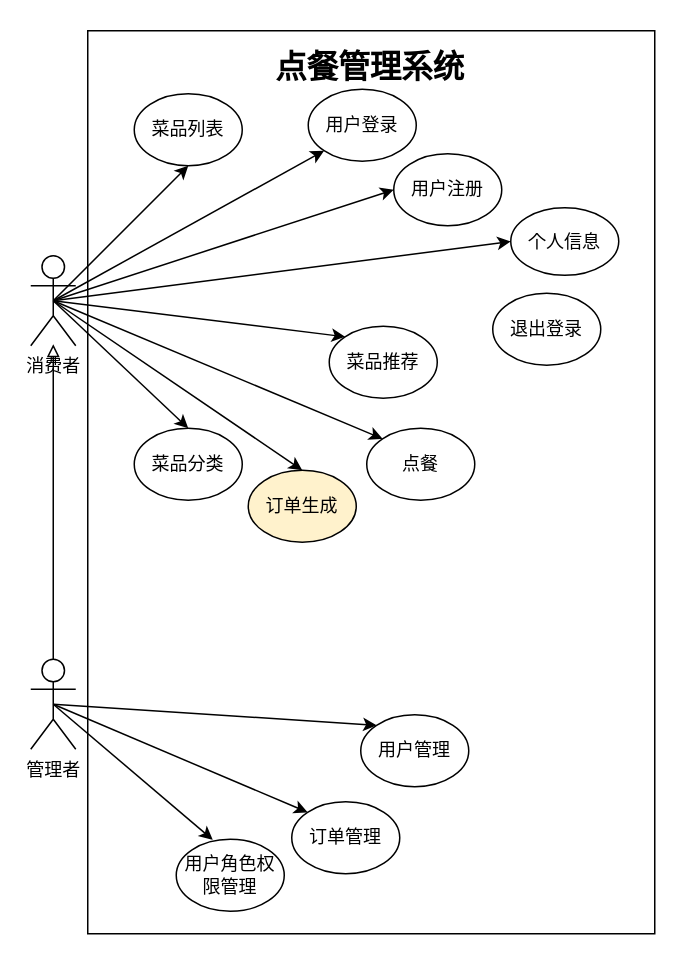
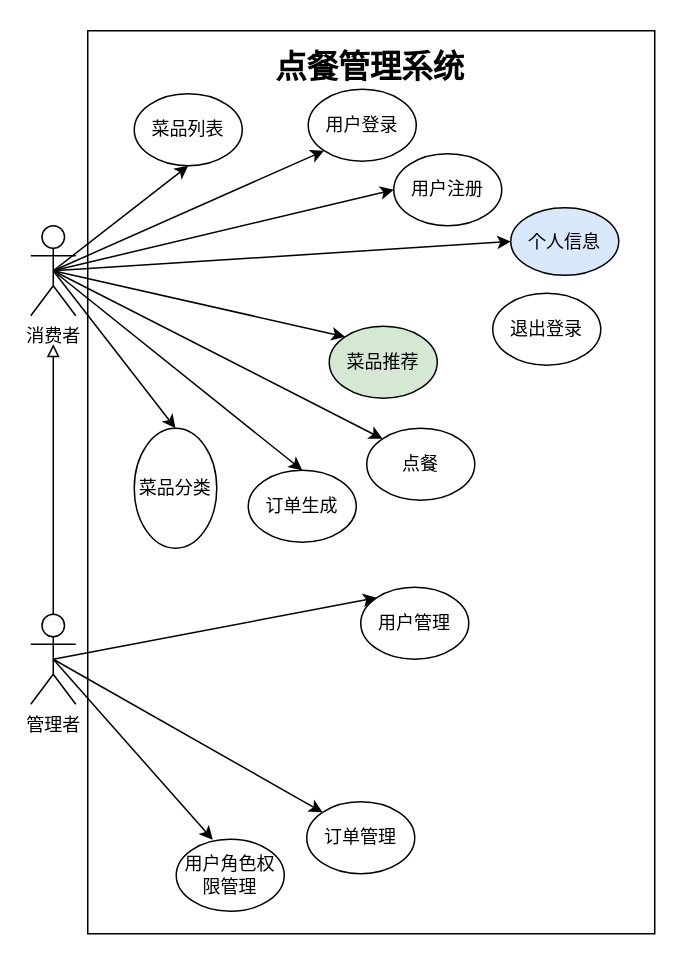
node "个人信息": fillcolor #ffffff -> #dae8fc
node "消费者": moved (53, 301) -> (53, 271)
node "菜品推荐": fillcolor #ffffff -> #d5e8d4
node "菜品分类": size 108x72 -> 83x120
node "订单生成": fillcolor #fff2cc -> #ffffff
node "管理者": moved (53, 704) -> (53, 659)
node "用户管理": moved (415, 751) -> (415, 623)
node "订单管理": moved (346, 838) -> (361, 838)
